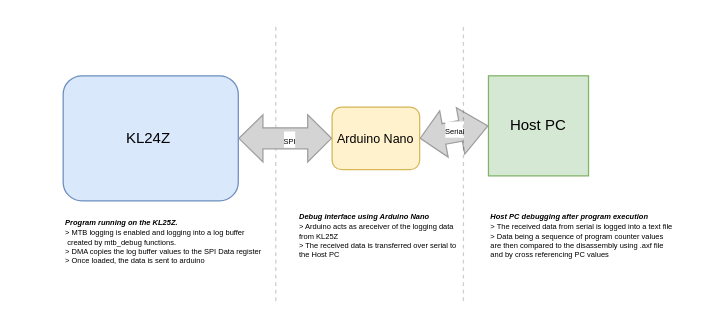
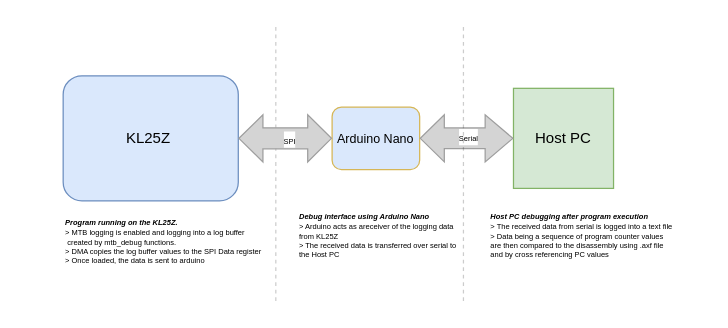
node "Host PC": moved (538, 126) -> (563, 138)
node "KL24Z": label "KL24Z" -> "KL25Z"
node "Arduino Nano": fillcolor #fff2cc -> #dae8fc
